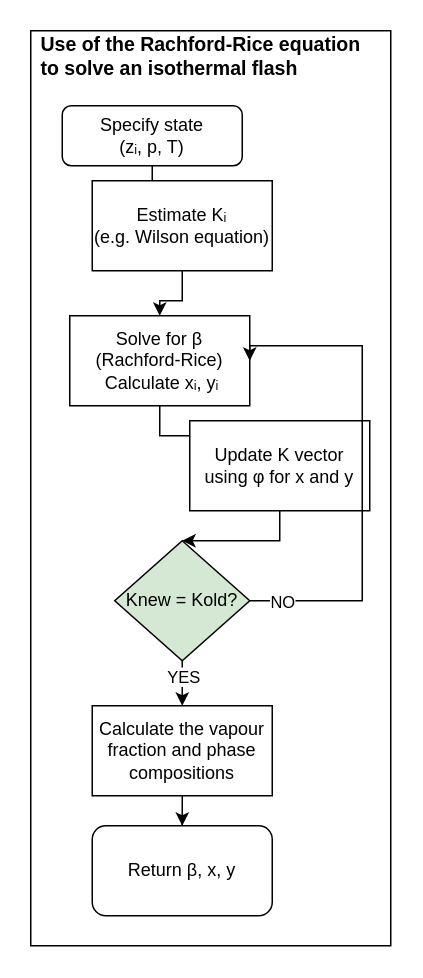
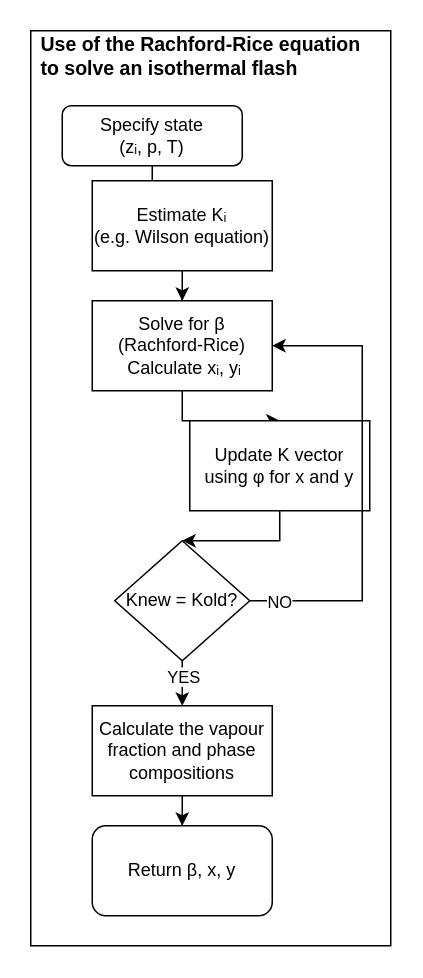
node "Solve for β (Rachford-Rice) Calculate xᵢ, yᵢ": moved (160, 361) -> (182, 346)
node "Knew = Kold?": fillcolor #d5e8d4 -> #ffffff
